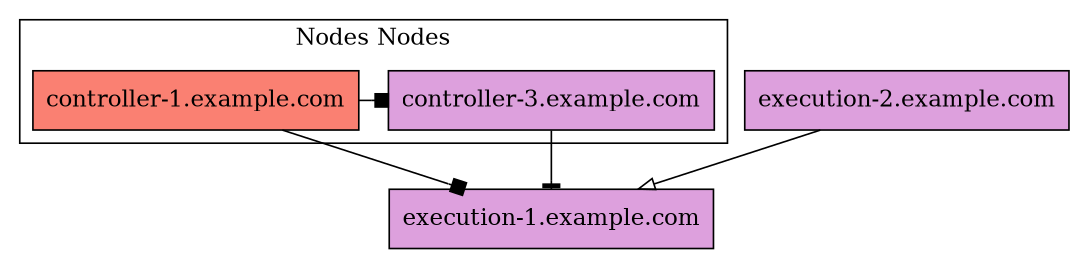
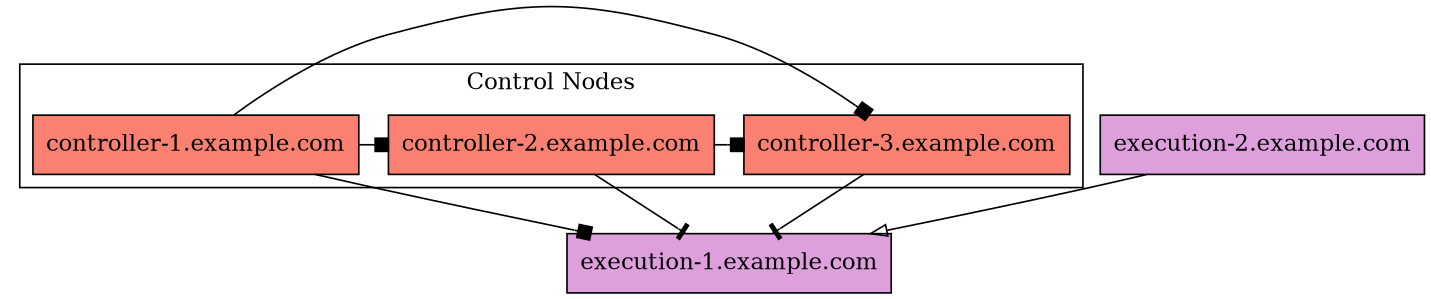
cluster "Nodes Nodes": label "Nodes Nodes" -> "Control Nodes"
node "controller-3.example.com": fillcolor plum -> salmon
node "controller-2.example.com": added
